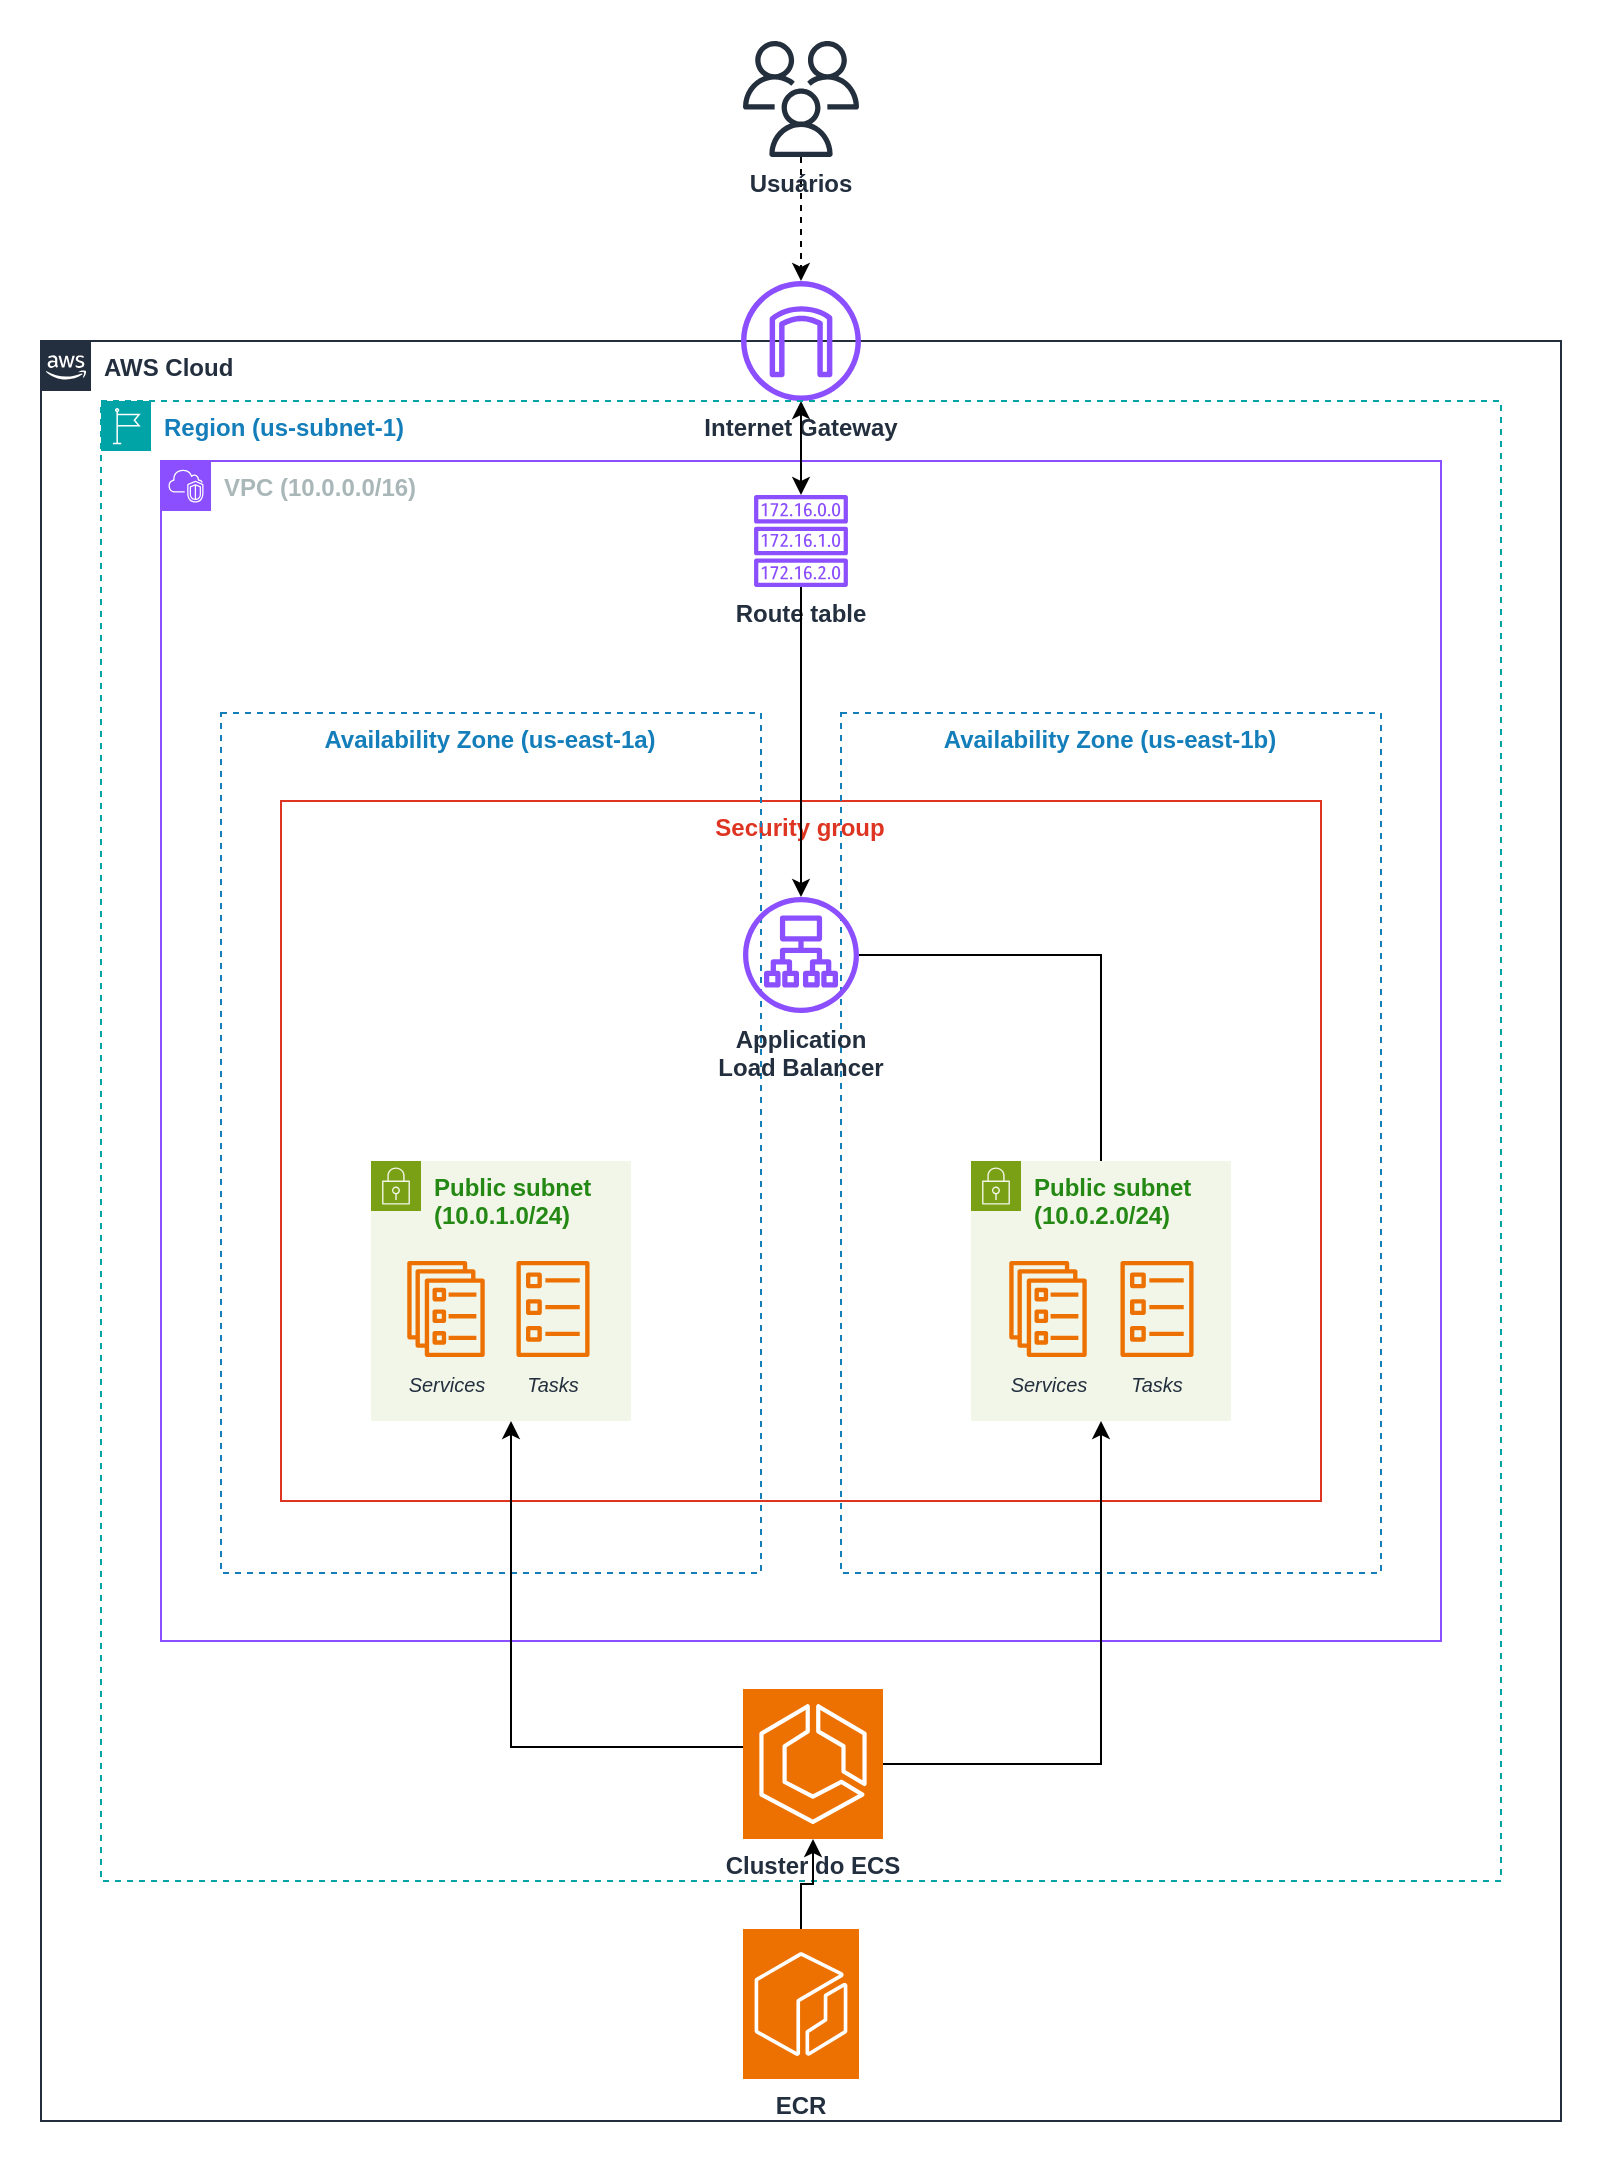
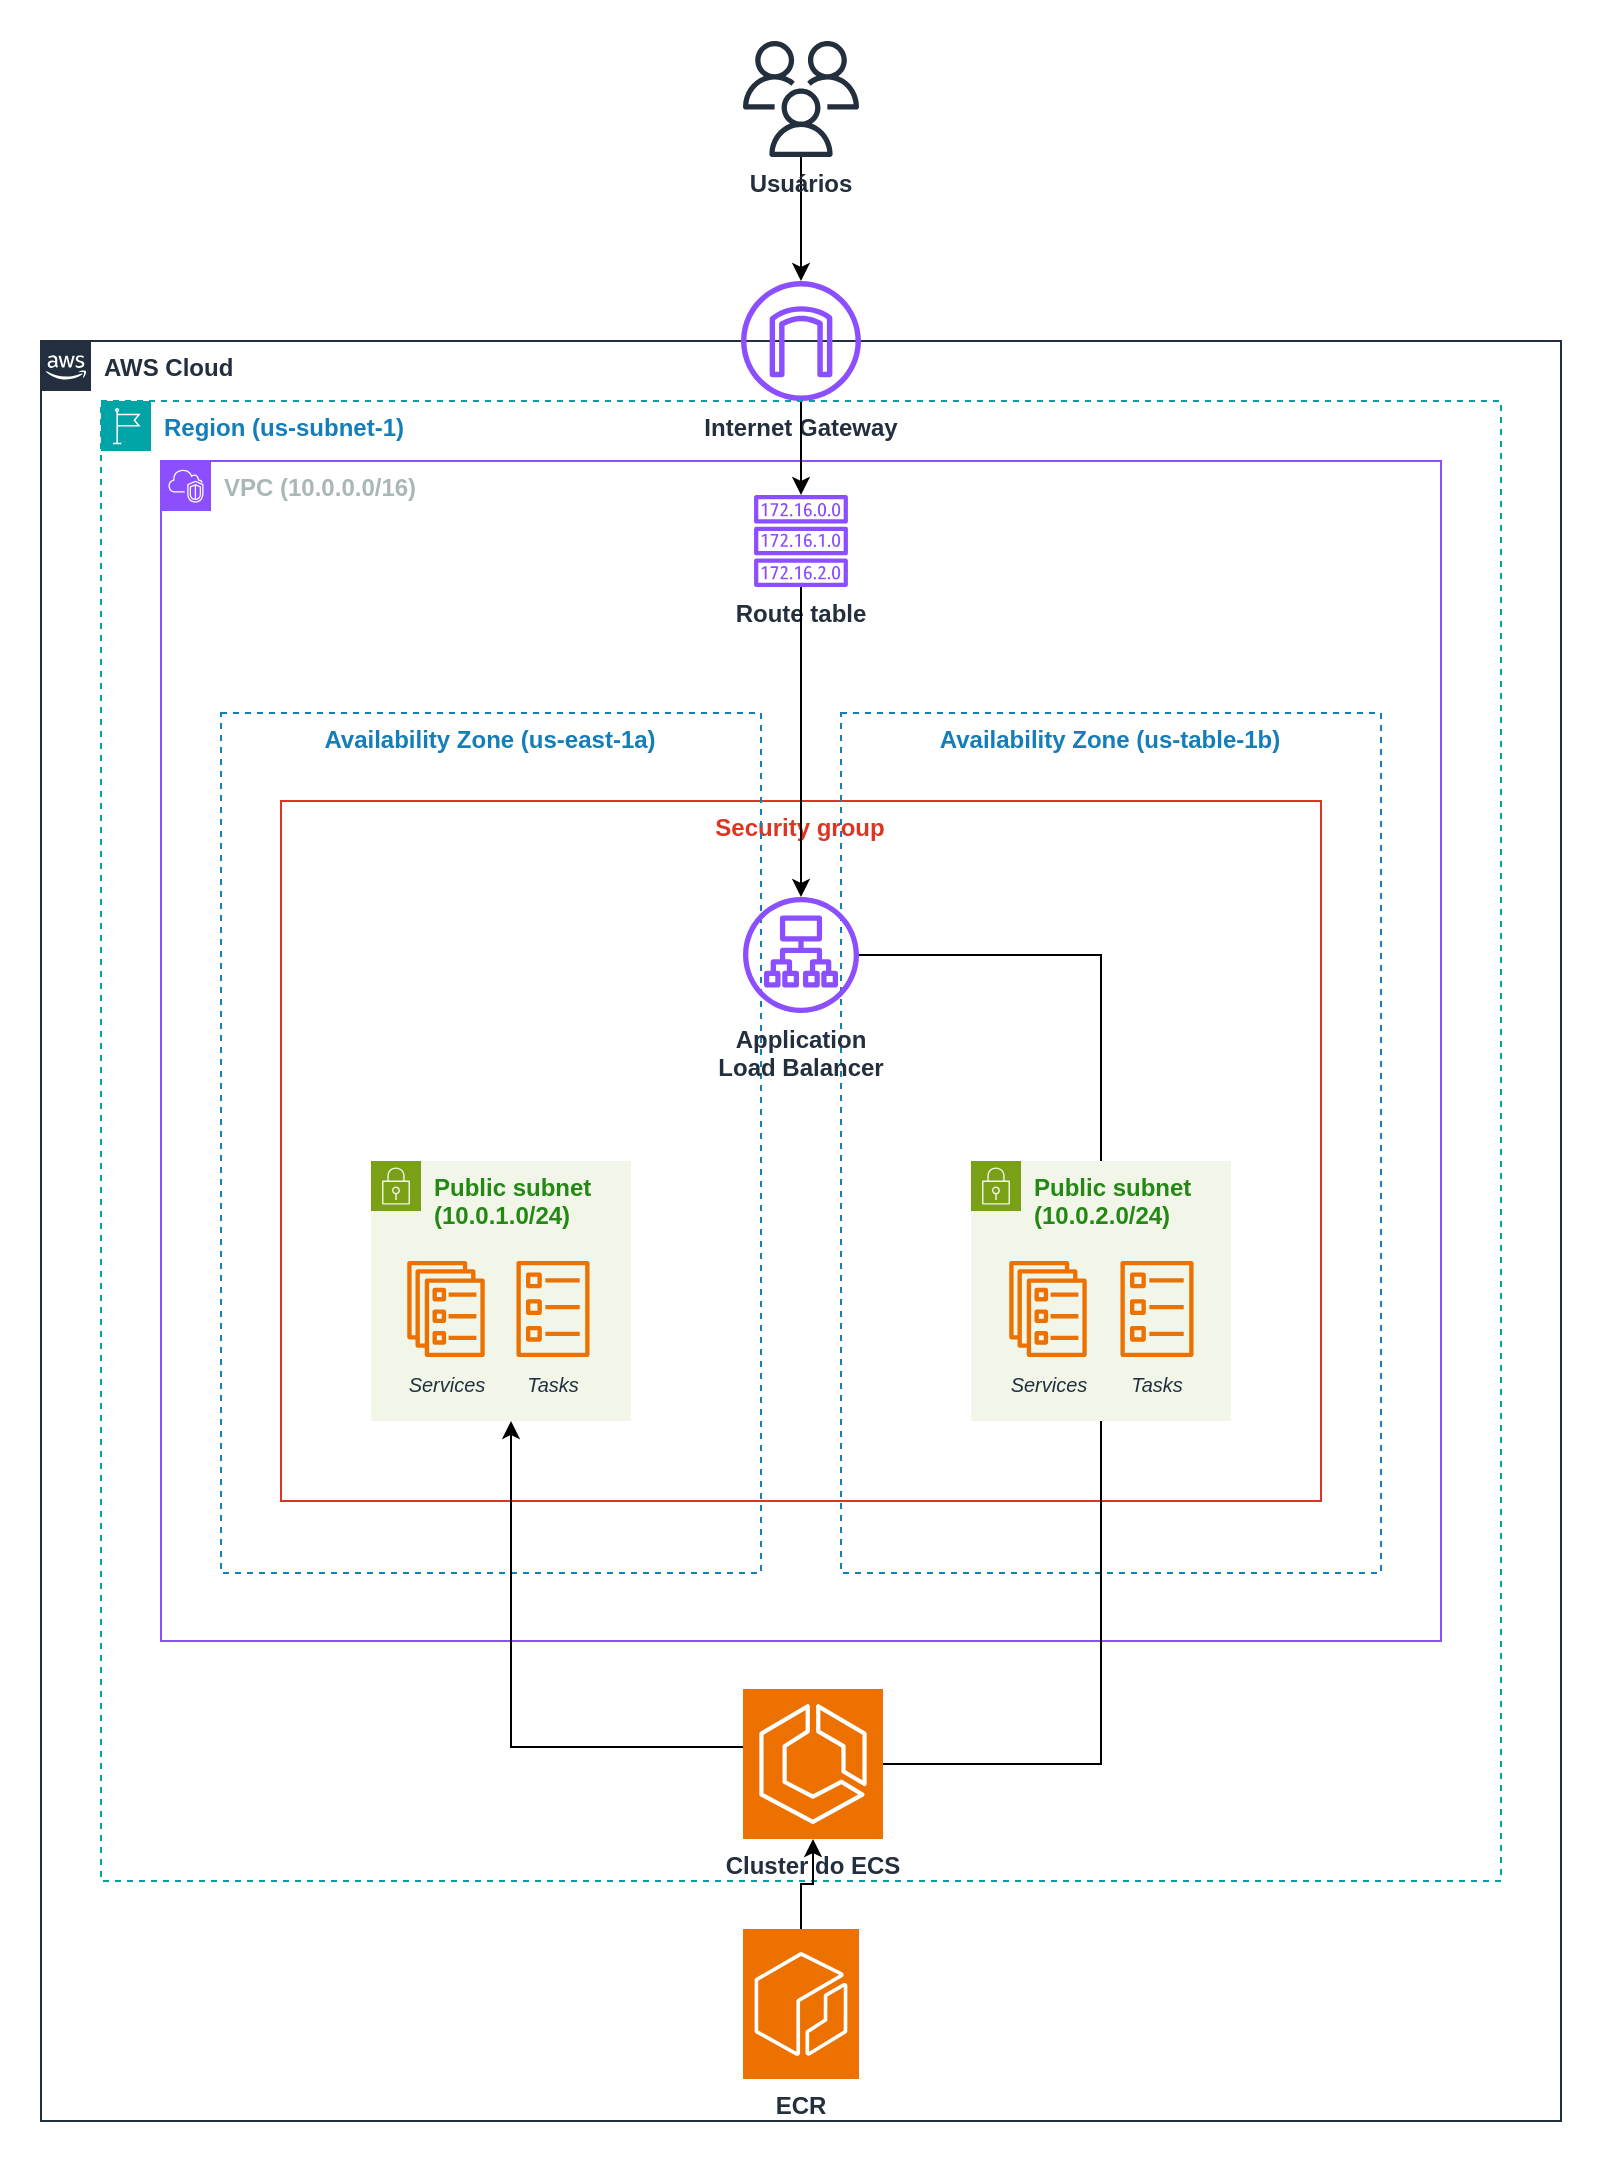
edge "Usuários" -> "Internet Gateway": style dashed -> solid
edge "Internet Gateway" -- "Route table": arrowhead classic -> none
node "Availability Zone (us-east-1b)": label "Availability Zone (us-east-1b)" -> "Availability Zone (us-table-1b)"
edge "Cluster do ECS" -> "Public subnet (10.0.2.0/24)": arrowhead classic -> none
